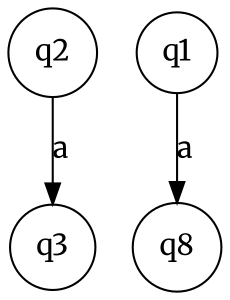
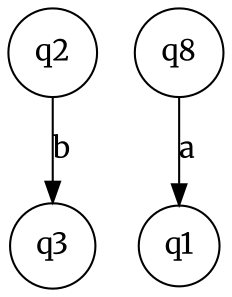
edge "q1" -> "q8": reversed
edge "q2" -> "q3": label "a" -> "b"
